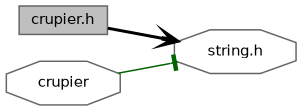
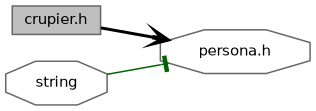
node "string.h": label "string.h" -> "persona.h"
node "crupier": label "crupier" -> "string"
